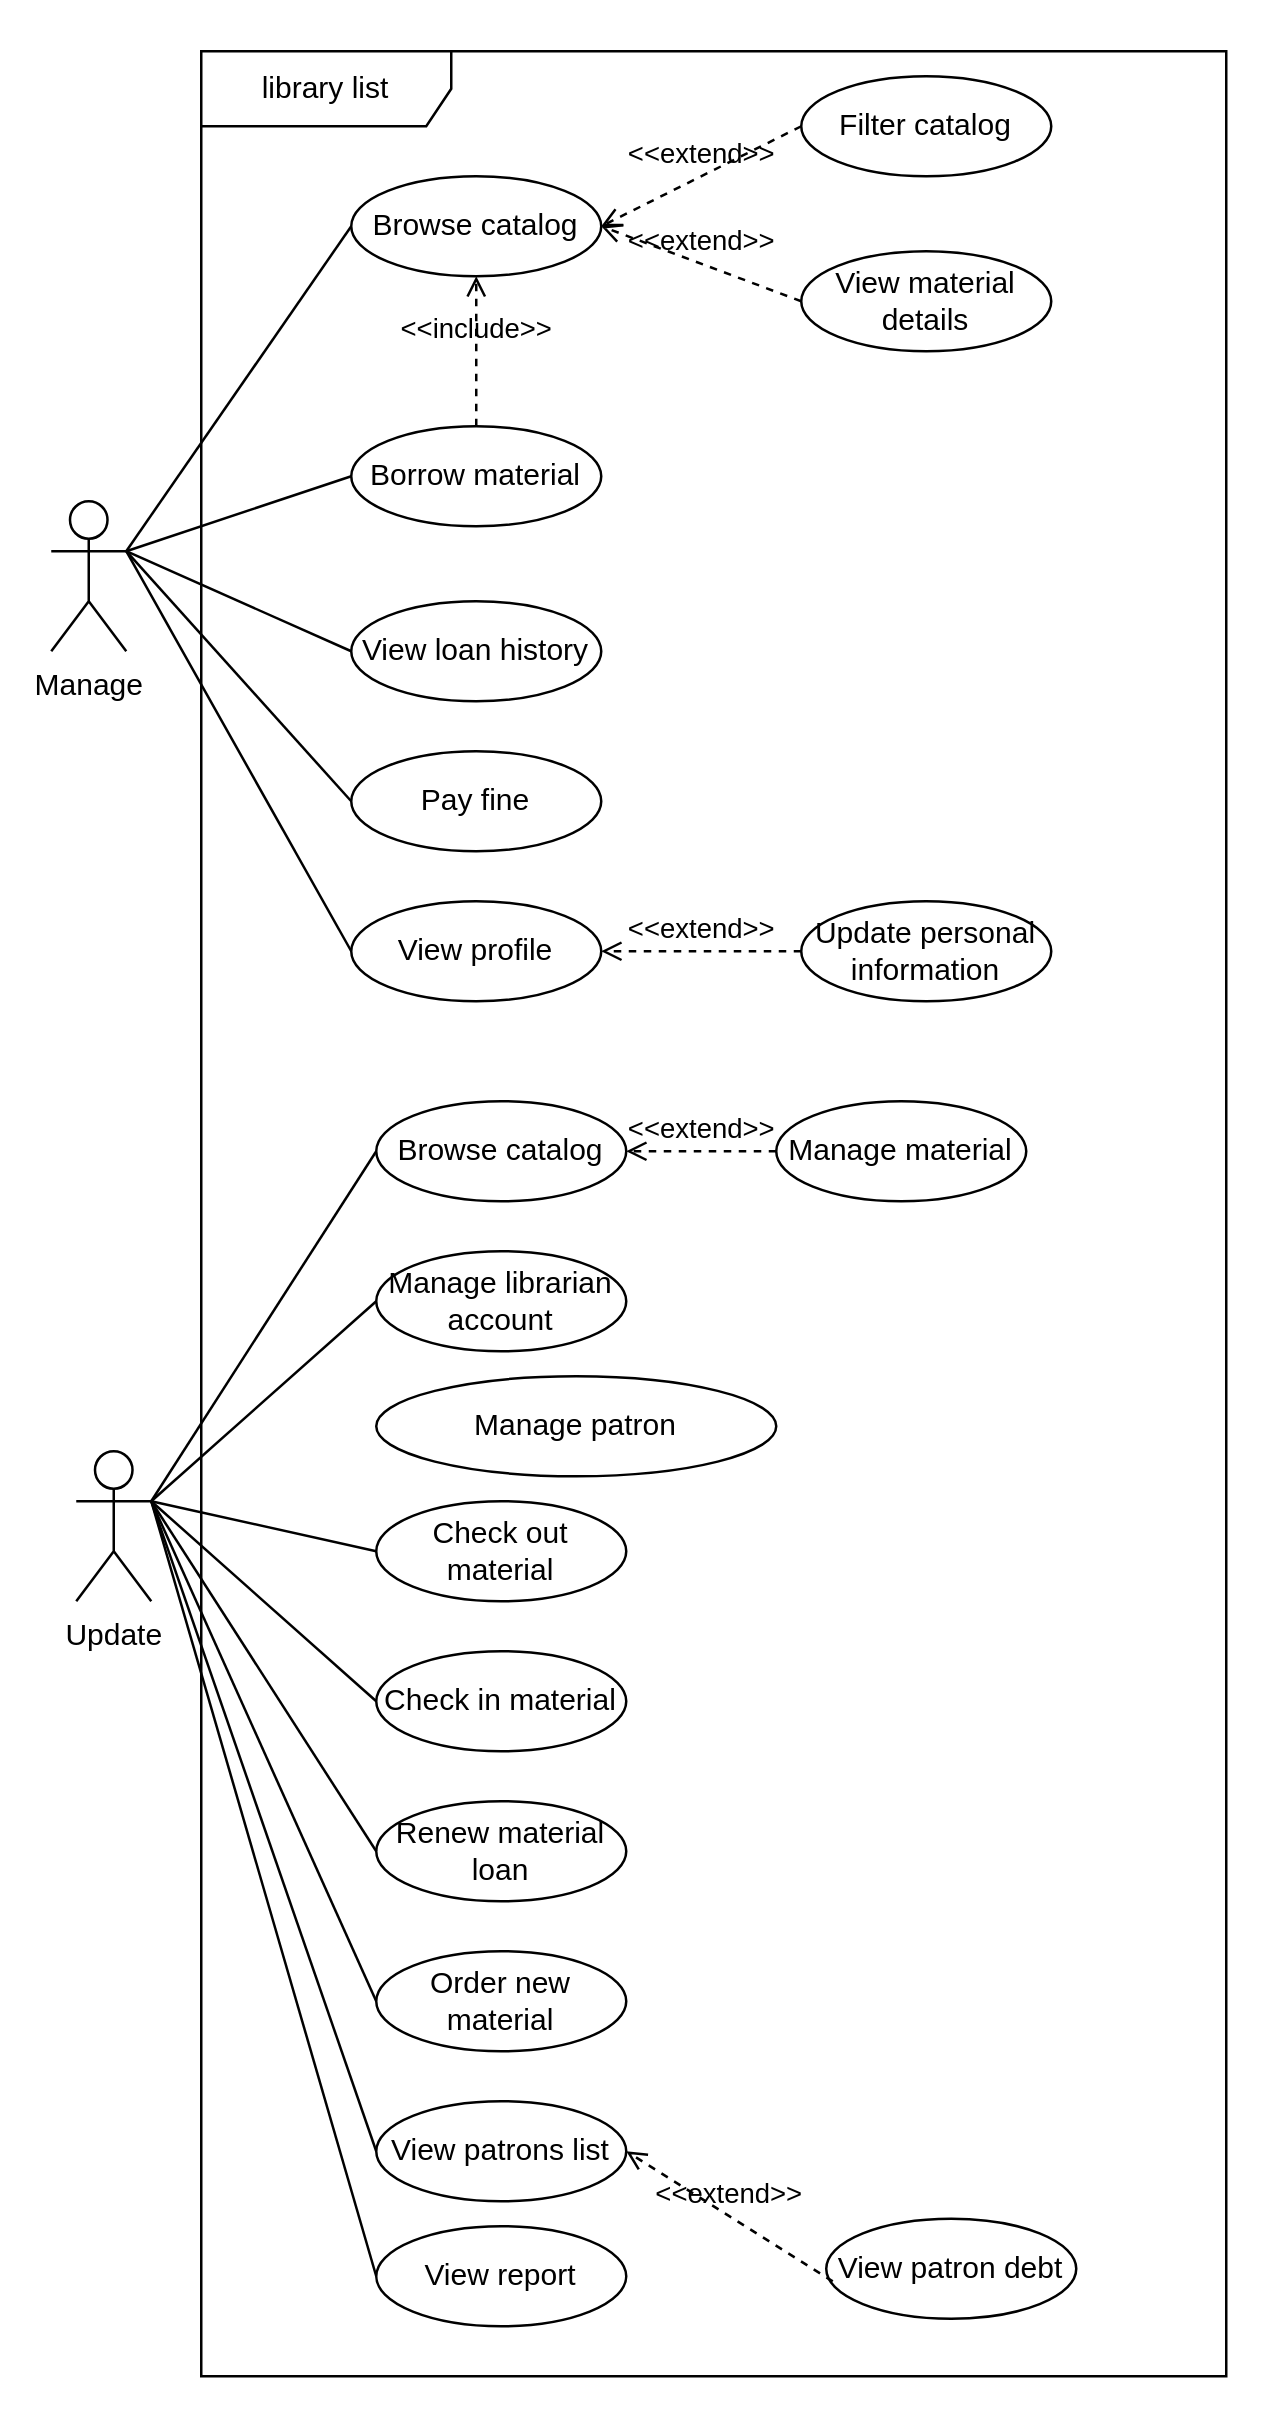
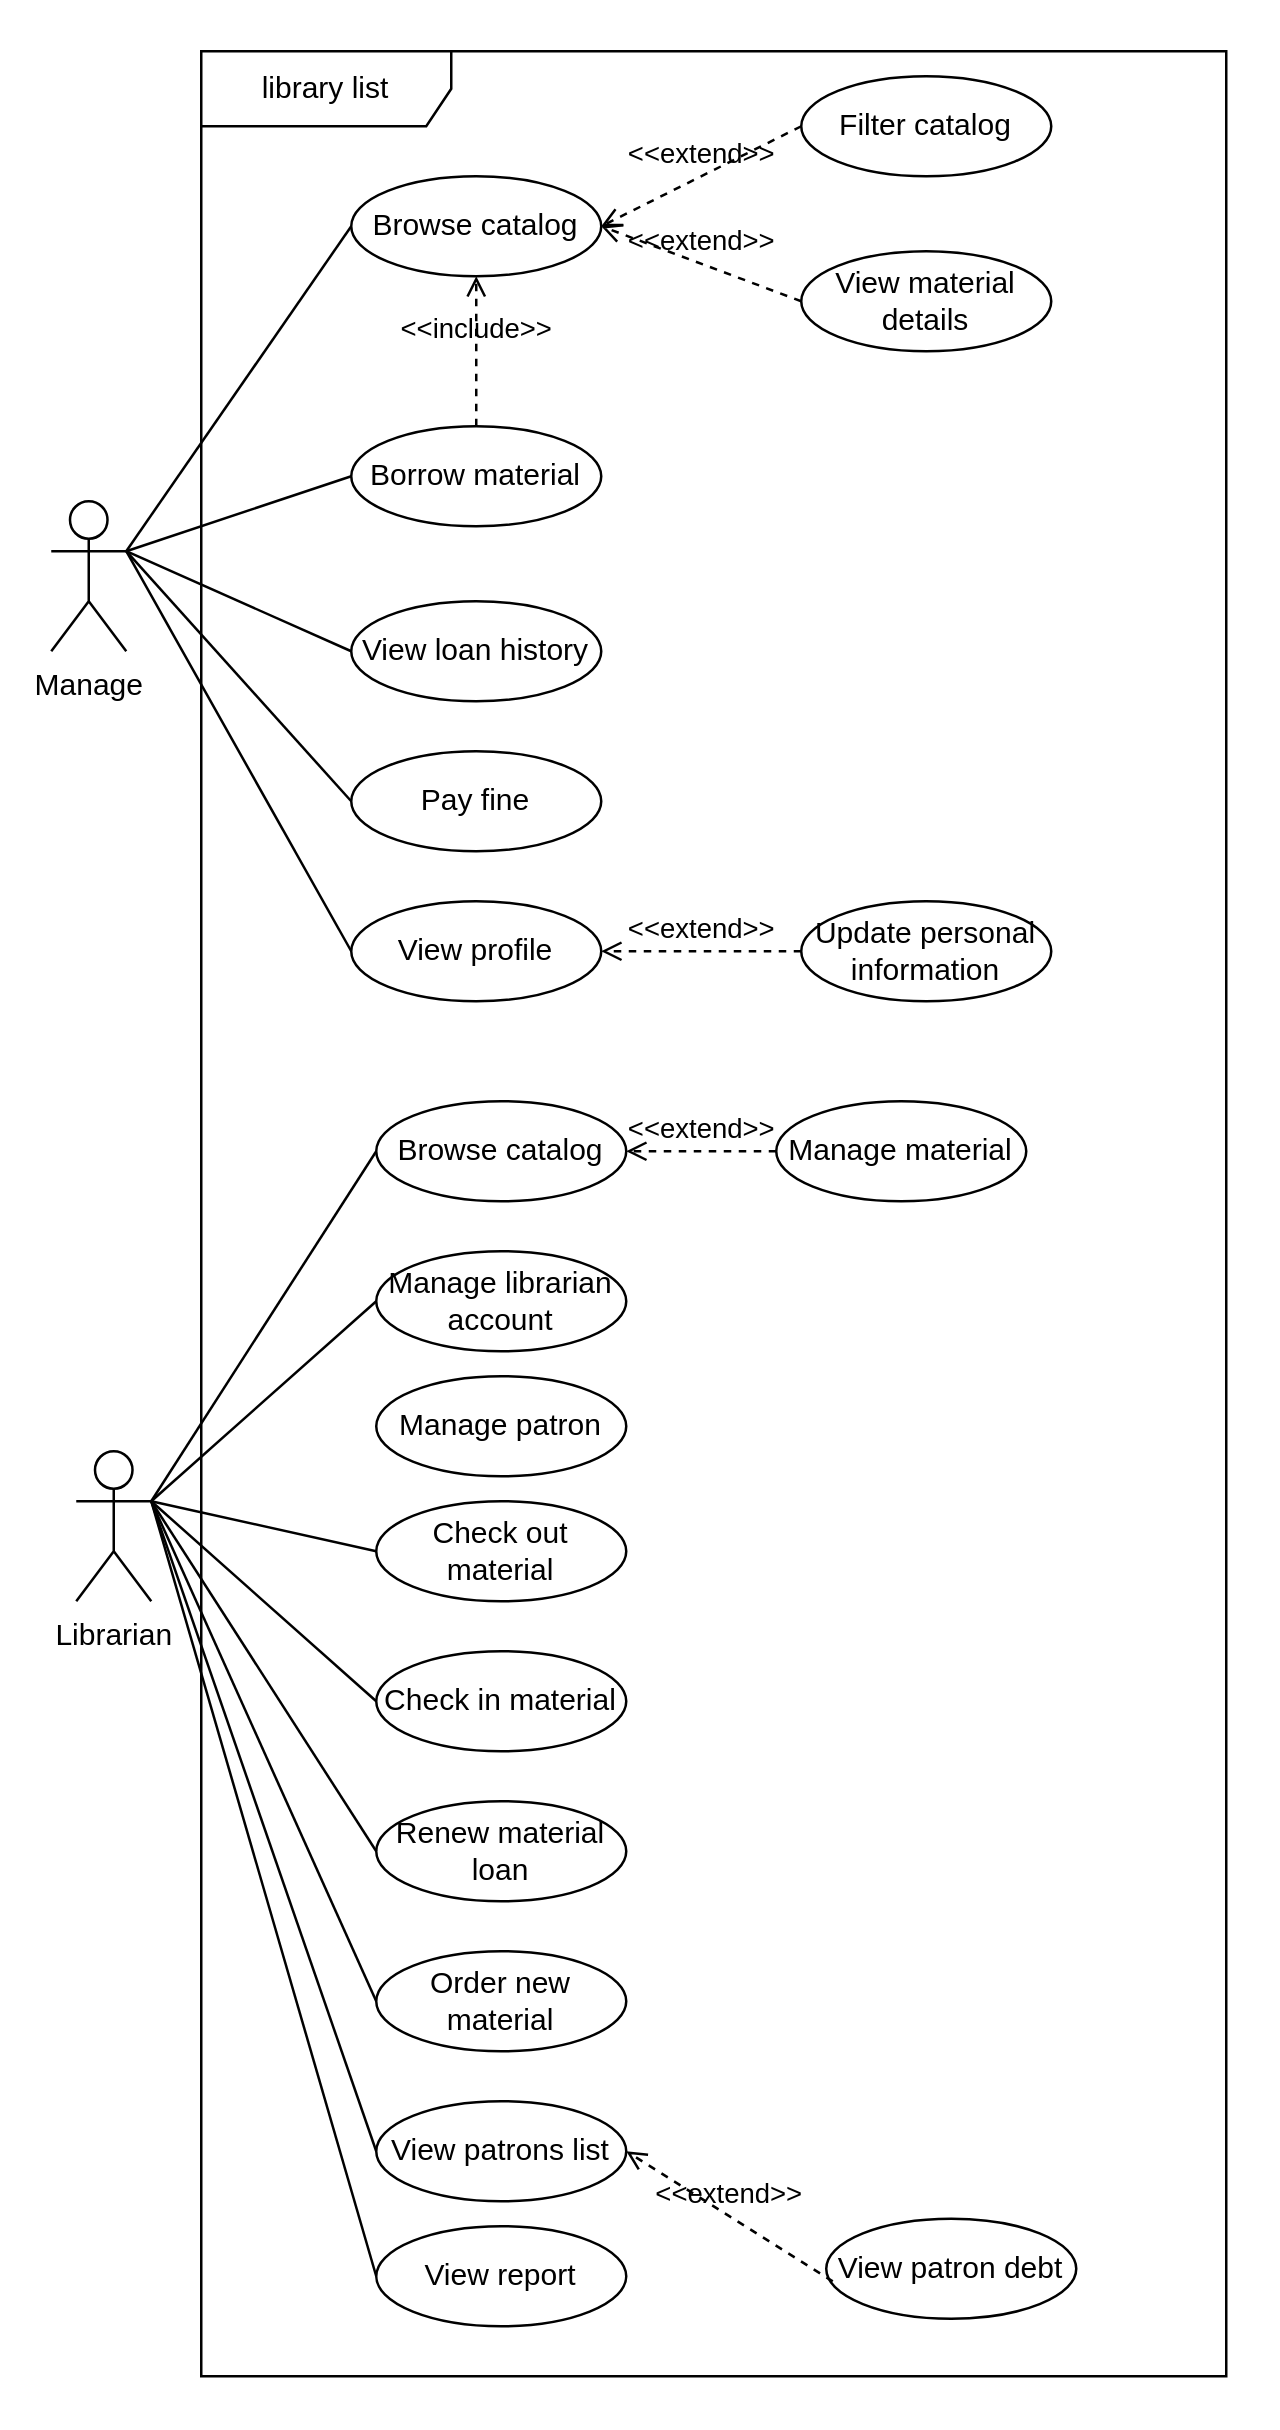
node "Manage patron": size 400x100 -> 250x100
node "Update": label "Update" -> "Librarian"
